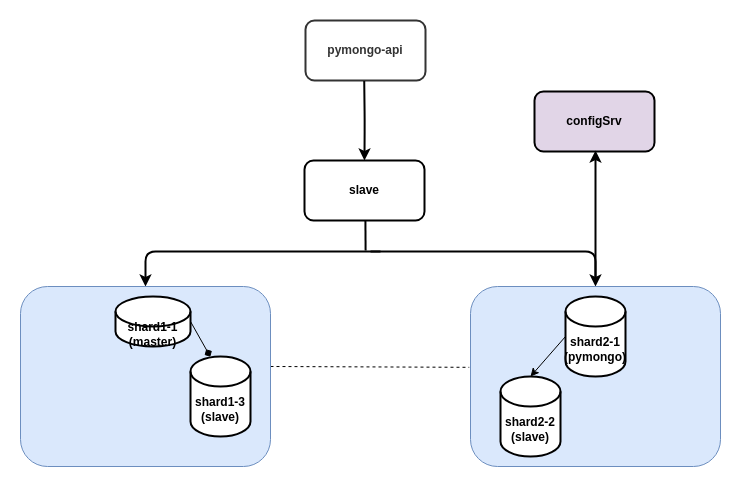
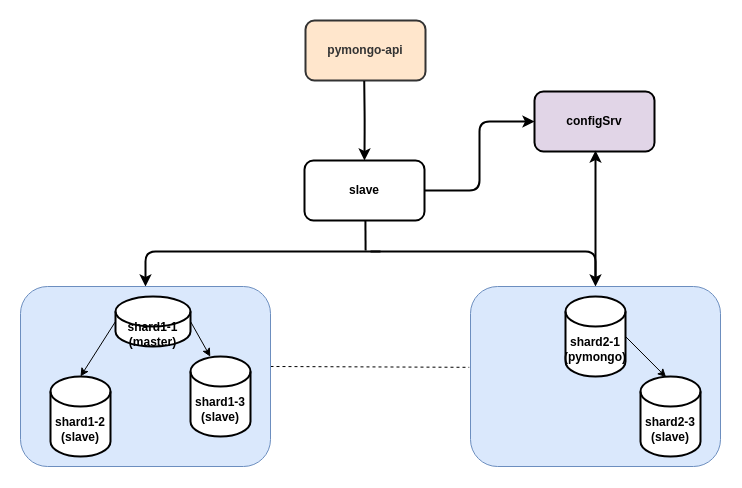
node "pymongo-api": fillcolor #ffffff -> #ffe6cc
edge "slave" -> "configSrv": added
edge "shard1-1 (master)" -> "shard1-2 (slave)": added
edge "shard1-1 (master)" -> "shard1-3 (slave)": arrowhead diamond -> classic
edge "shard2-1 (pymongo)" -> "shard2-2 (slave)": removed
edge "shard2-1 (pymongo)" -> "shard2-3 (slave)": added
node "shard1-2 (slave)": added
node "shard2-2 (slave)": removed
node "shard2-3 (slave)": added
